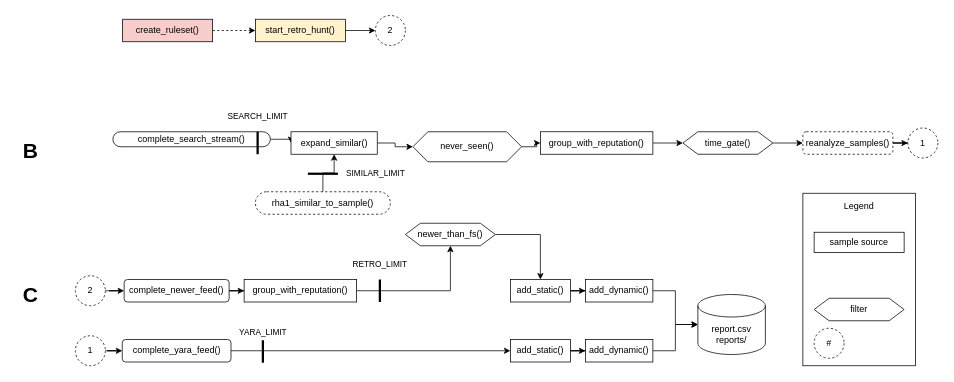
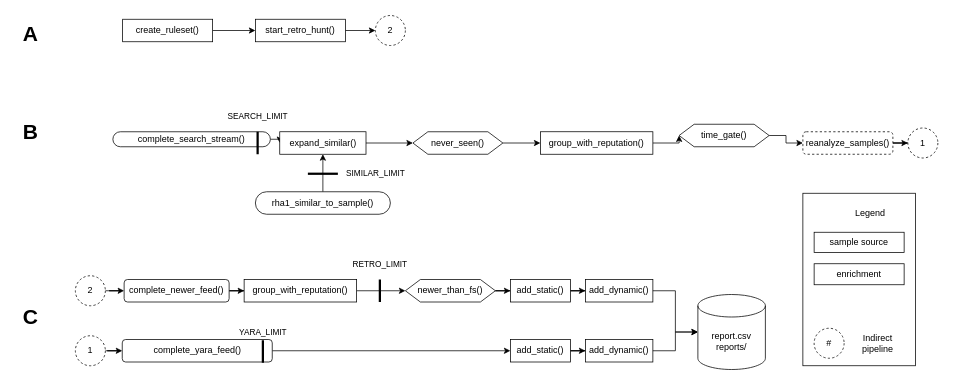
node "create_ruleset()": fillcolor #f8cecc -> #ffffff
edge "create_ruleset()" -> "start_retro_hunt()": style dashed -> solid
node "start_retro_hunt()": fillcolor #fff2cc -> #ffffff
node "A": added
node "expand_similar()": moved (334, 143) -> (323, 143)
node "time_gate()": moved (728, 143) -> (724, 135)
node "never_seen()": size 109x30 -> 90x23
node "B": moved (30, 150) -> (30, 132)
node "rha1_similar_to_sample()": style dashed -> solid
node "Legend": moved (859, 206) -> (870, 213)
node "newer_than_fs()": moved (450, 234) -> (450, 291)
node "enrichment": added
node "C": moved (30, 294) -> (30, 317)
node "filter": removed
node "report.csv reports/": size 68x60 -> 68x75
node "Indirect pipeline": added
node "complete_yara_feed()": size 109x23 -> 150x23
